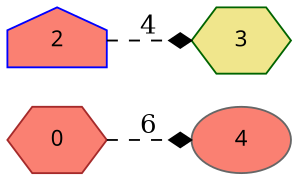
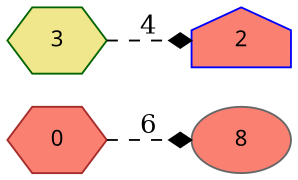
edge "2" -> "3": reversed
node "4": label "4" -> "8"
